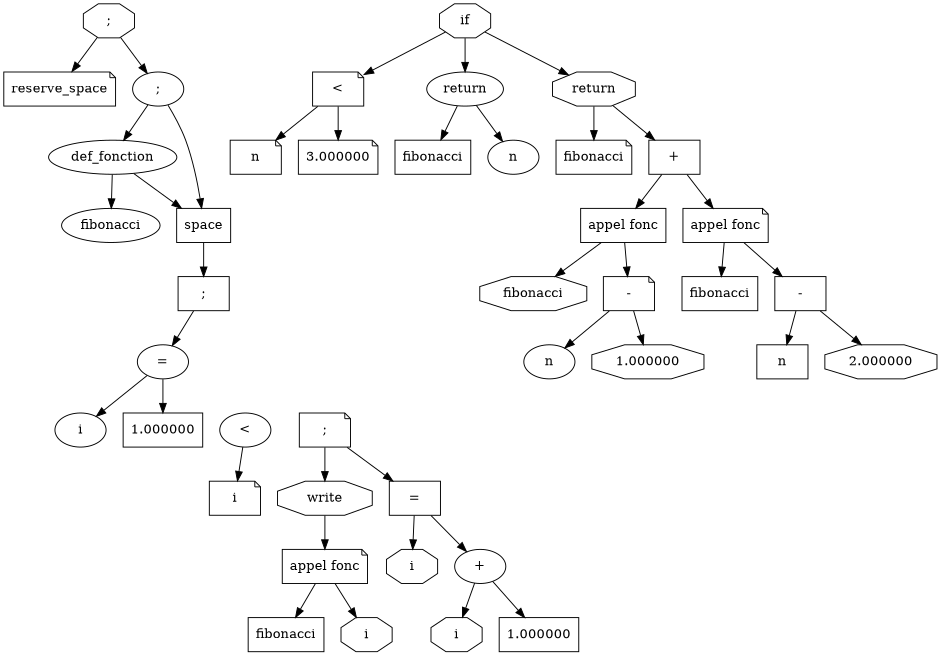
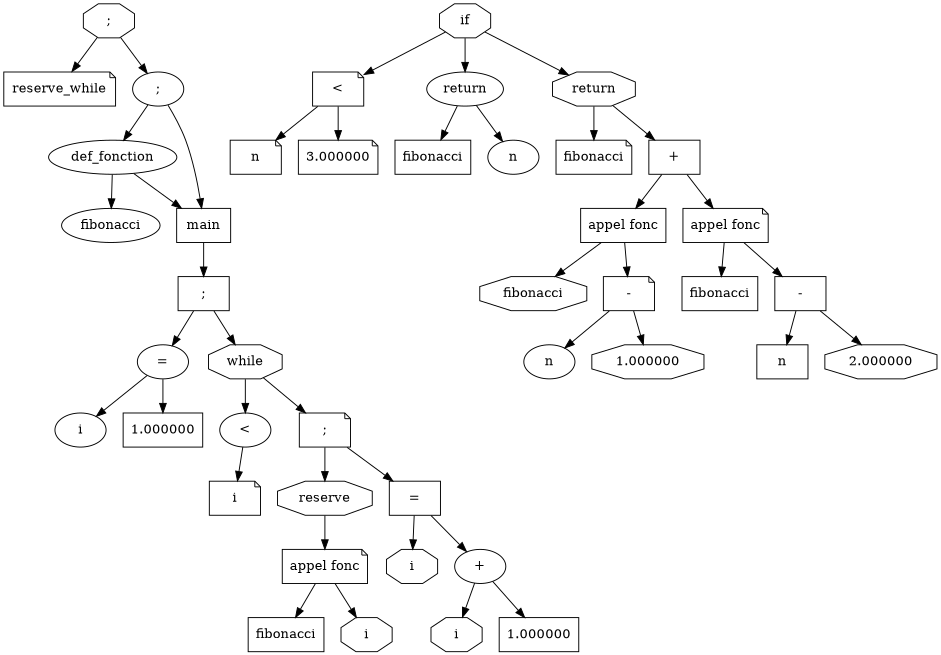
node "reserve_space": label "reserve_space" -> "reserve_while"
node "space": label "space" -> "main"
node "while": added
node "write": label "write" -> "reserve"
